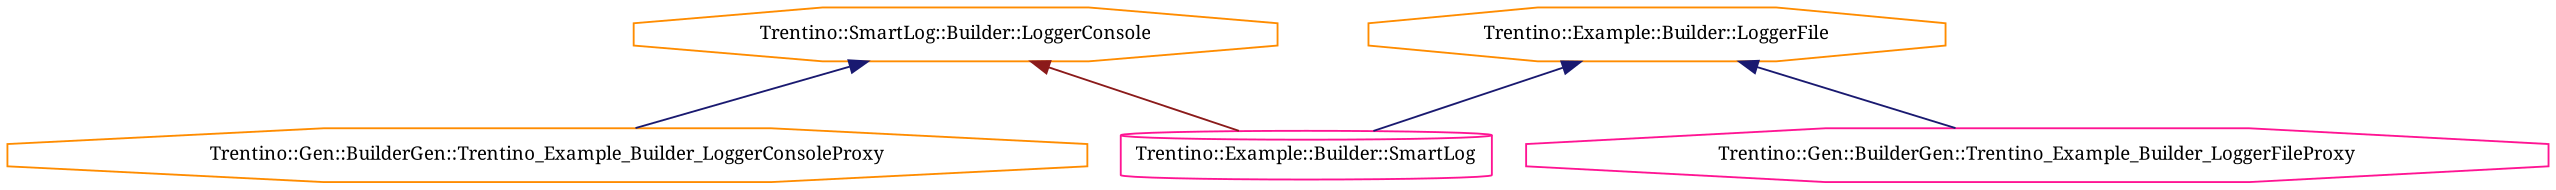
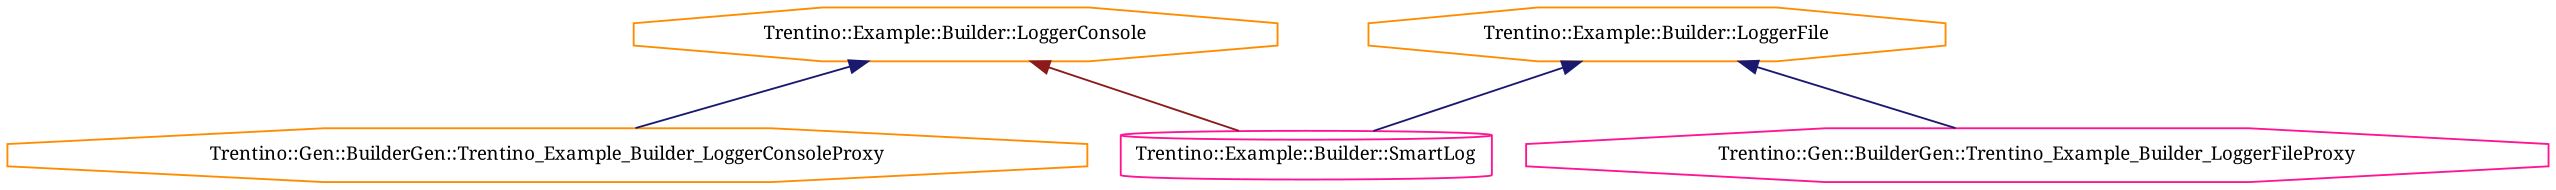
node "Trentino::SmartLog::Builder::LoggerConsole": label "Trentino::SmartLog::Builder::LoggerConsole" -> "Trentino::Example::Builder::LoggerConsole"
